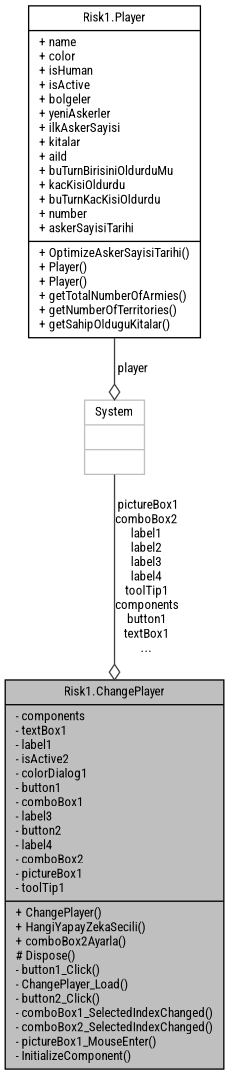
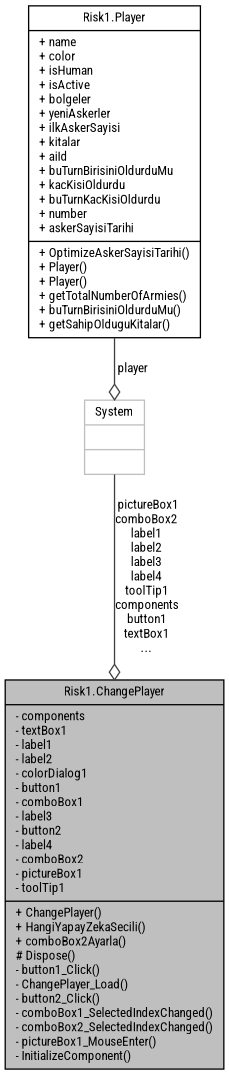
node "Risk1.Player": text "+ getNumberOfTerritories()" -> "+ buTurnBirisiniOldurduMu()"
node "Risk1.ChangePlayer": text "- isActive2" -> "- label2"
